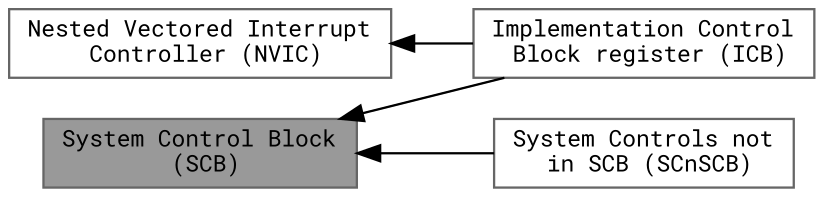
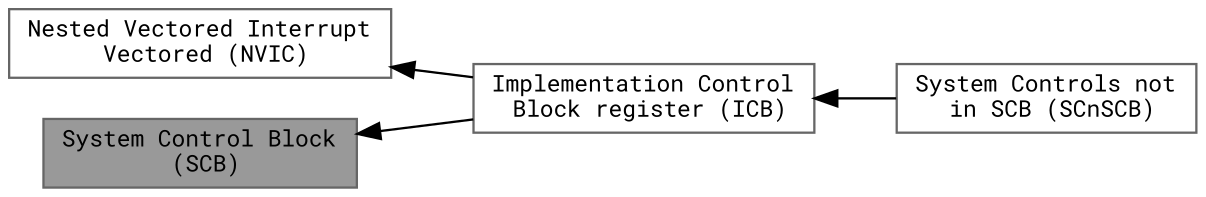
node "Nested Vectored Interrupt Controller (NVIC)": label "Nested Vectored Interrupt Controller (NVIC)" -> "Nested Vectored Interrupt Vectored (NVIC)"
edge "System Controls not in SCB (SCnSCB)" -> "System Control Block (SCB)": now "System Controls not in SCB (SCnSCB)" -> "Implementation Control Block register (ICB)"
